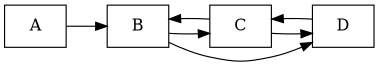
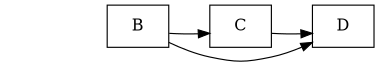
edge "C" -> "B": removed
edge "D" -> "C": removed
node "A": removed
